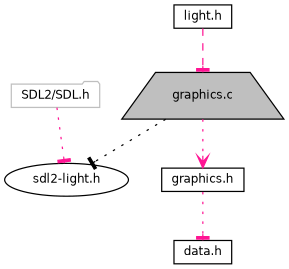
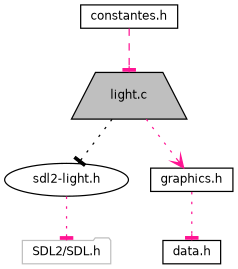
node "light.h": label "light.h" -> "constantes.h"
node "graphics.c": label "graphics.c" -> "light.c"
edge "SDL2/SDL.h" -> "sdl2-light.h": reversed
